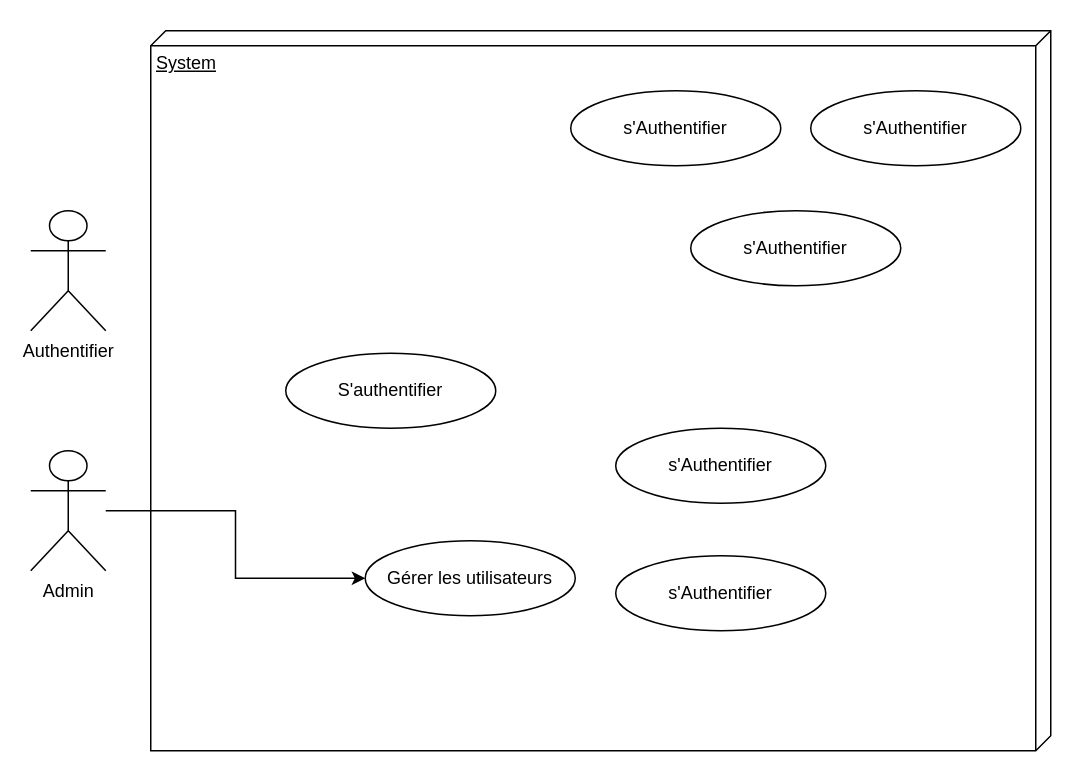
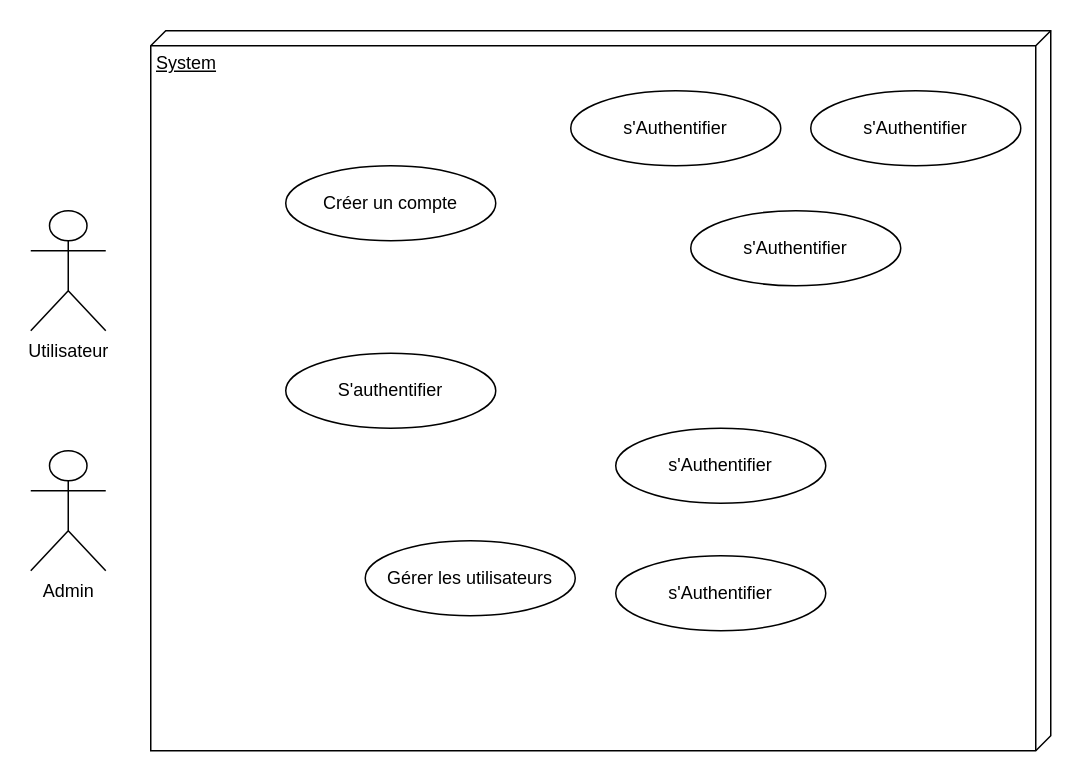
node "Créer un compte": added
node "Authentifier": label "Authentifier" -> "Utilisateur"
edge "Admin" -> "Gérer les utilisateurs": removed
